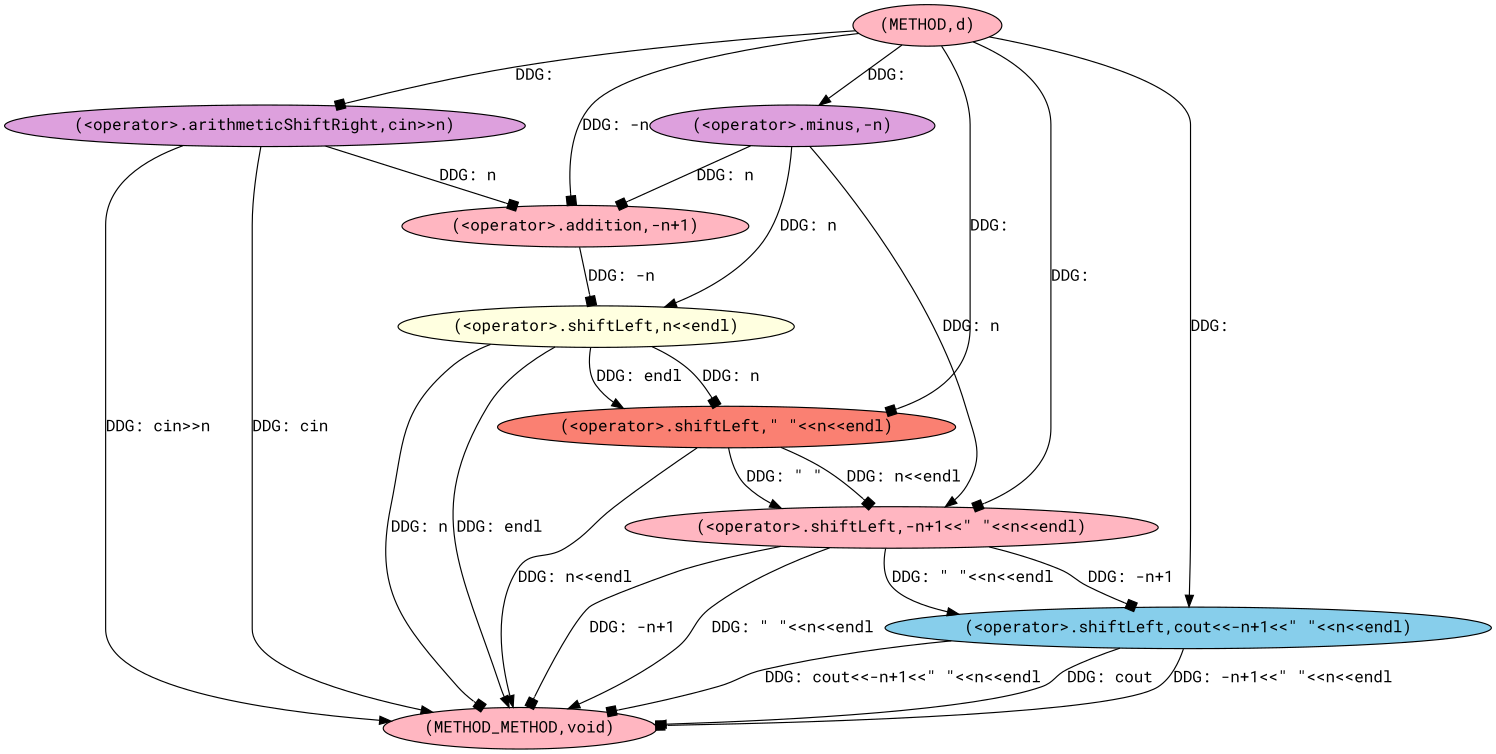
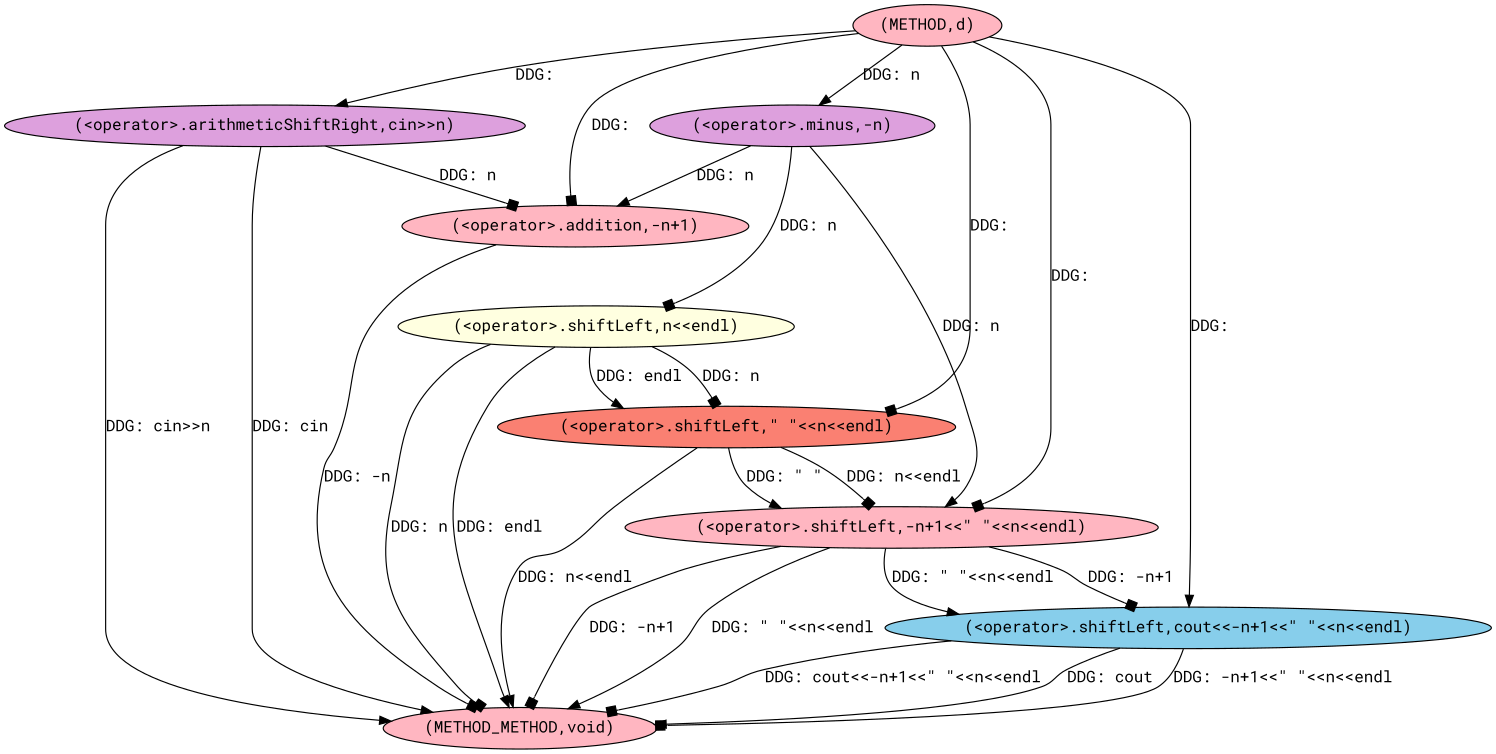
edge "(METHOD,d)" -> "(<operator>.arithmeticShiftRight,cin>>n)": arrowhead box -> normal
edge "(METHOD,d)" -> "(<operator>.minus,-n)": label "DDG: " -> "DDG: n"
edge "(METHOD,d)" -> "(<operator>.addition,-n+1)": label "DDG: -n" -> "DDG: "
edge "(<operator>.minus,-n)" -> "(<operator>.addition,-n+1)": arrowhead box -> normal
edge "(<operator>.minus,-n)" -> "(<operator>.shiftLeft,n<<endl)": arrowhead normal -> box
edge "(<operator>.addition,-n+1)" -> "(<operator>.shiftLeft,n<<endl)": now "(<operator>.addition,-n+1)" -> "(METHOD_METHOD,void)"
